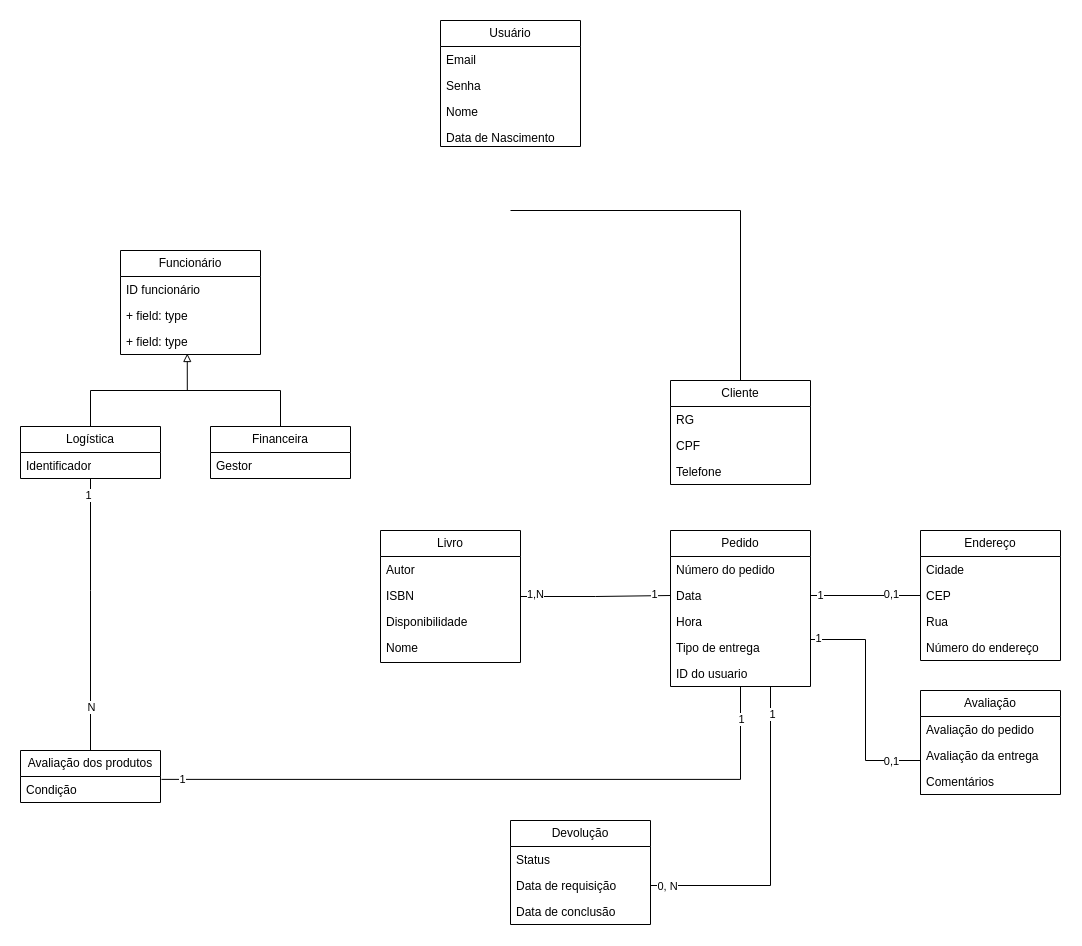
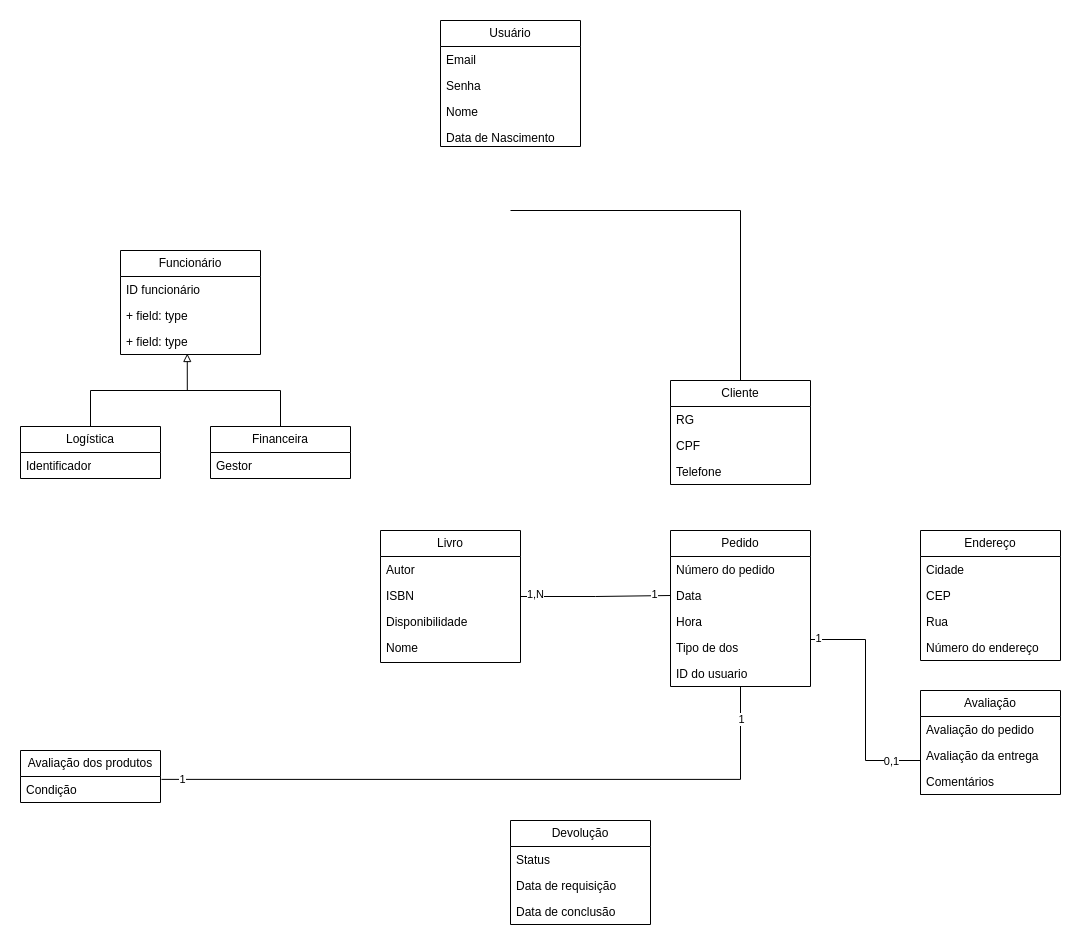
edge "Data" -- "CEP": removed, labels "1", "0,1"
edge "Identificador" -- "Avaliação dos produtos": removed, labels "1", "N"
node "Tipo de entrega": label "Tipo de entrega" -> "Tipo de dos"
edge "ID do usuario" -- "Data de requisição": removed, labels "1", "0, N"
